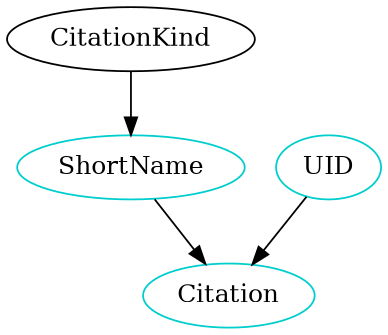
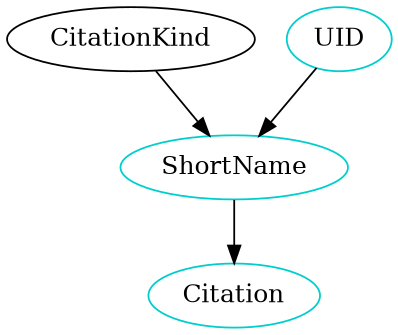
edge "UID" -> "Citation": now "UID" -> "ShortName"
